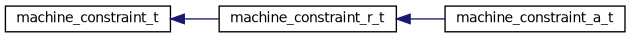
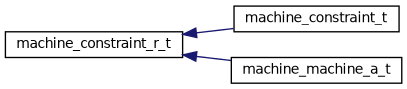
edge "machine_constraint_r_t" -> "machine_constraint_t": reversed
node "machine_constraint_a_t": label "machine_constraint_a_t" -> "machine_machine_a_t"
